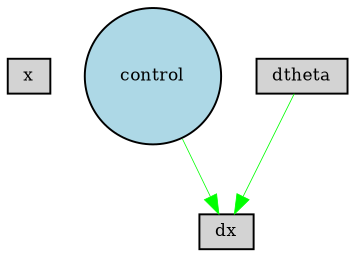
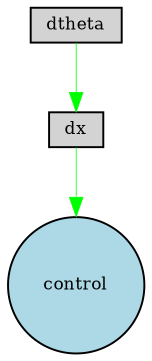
node "x": removed
edge "control" -> "dx": reversed
